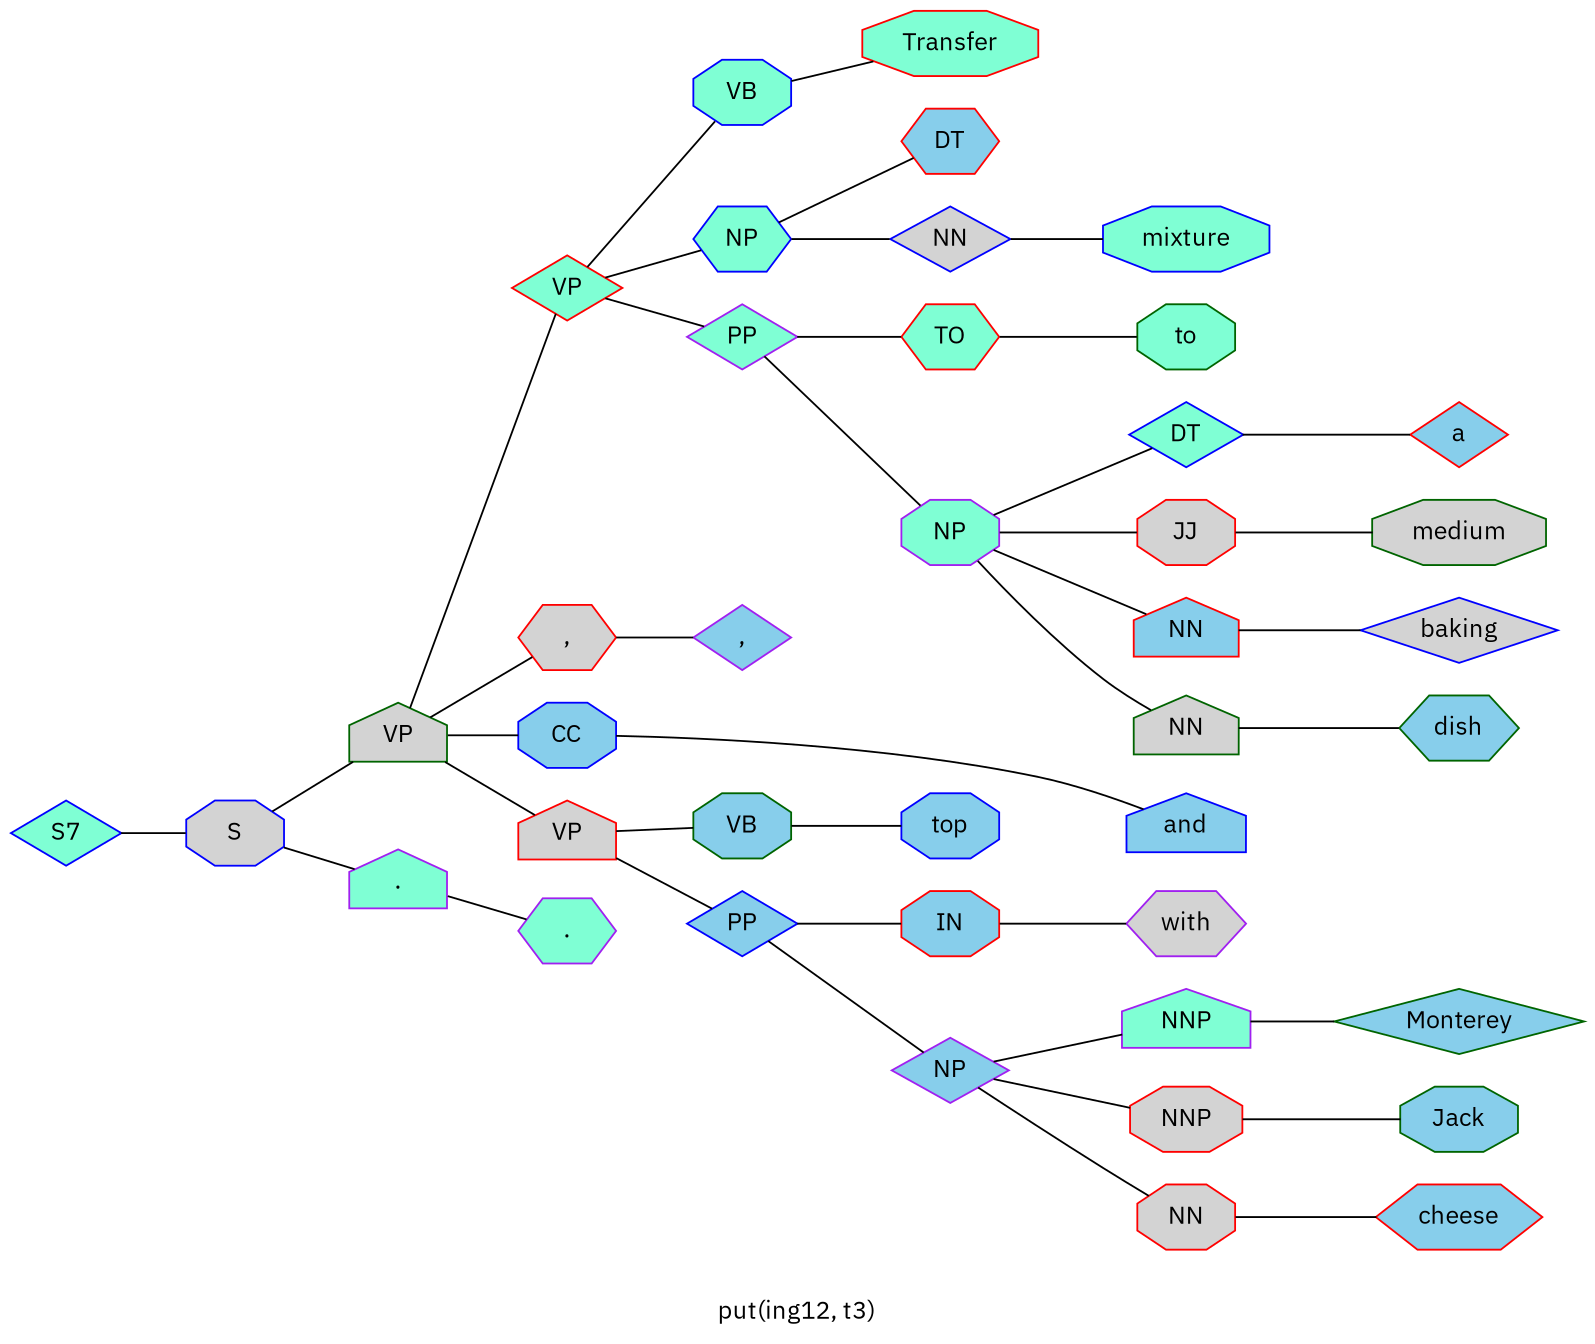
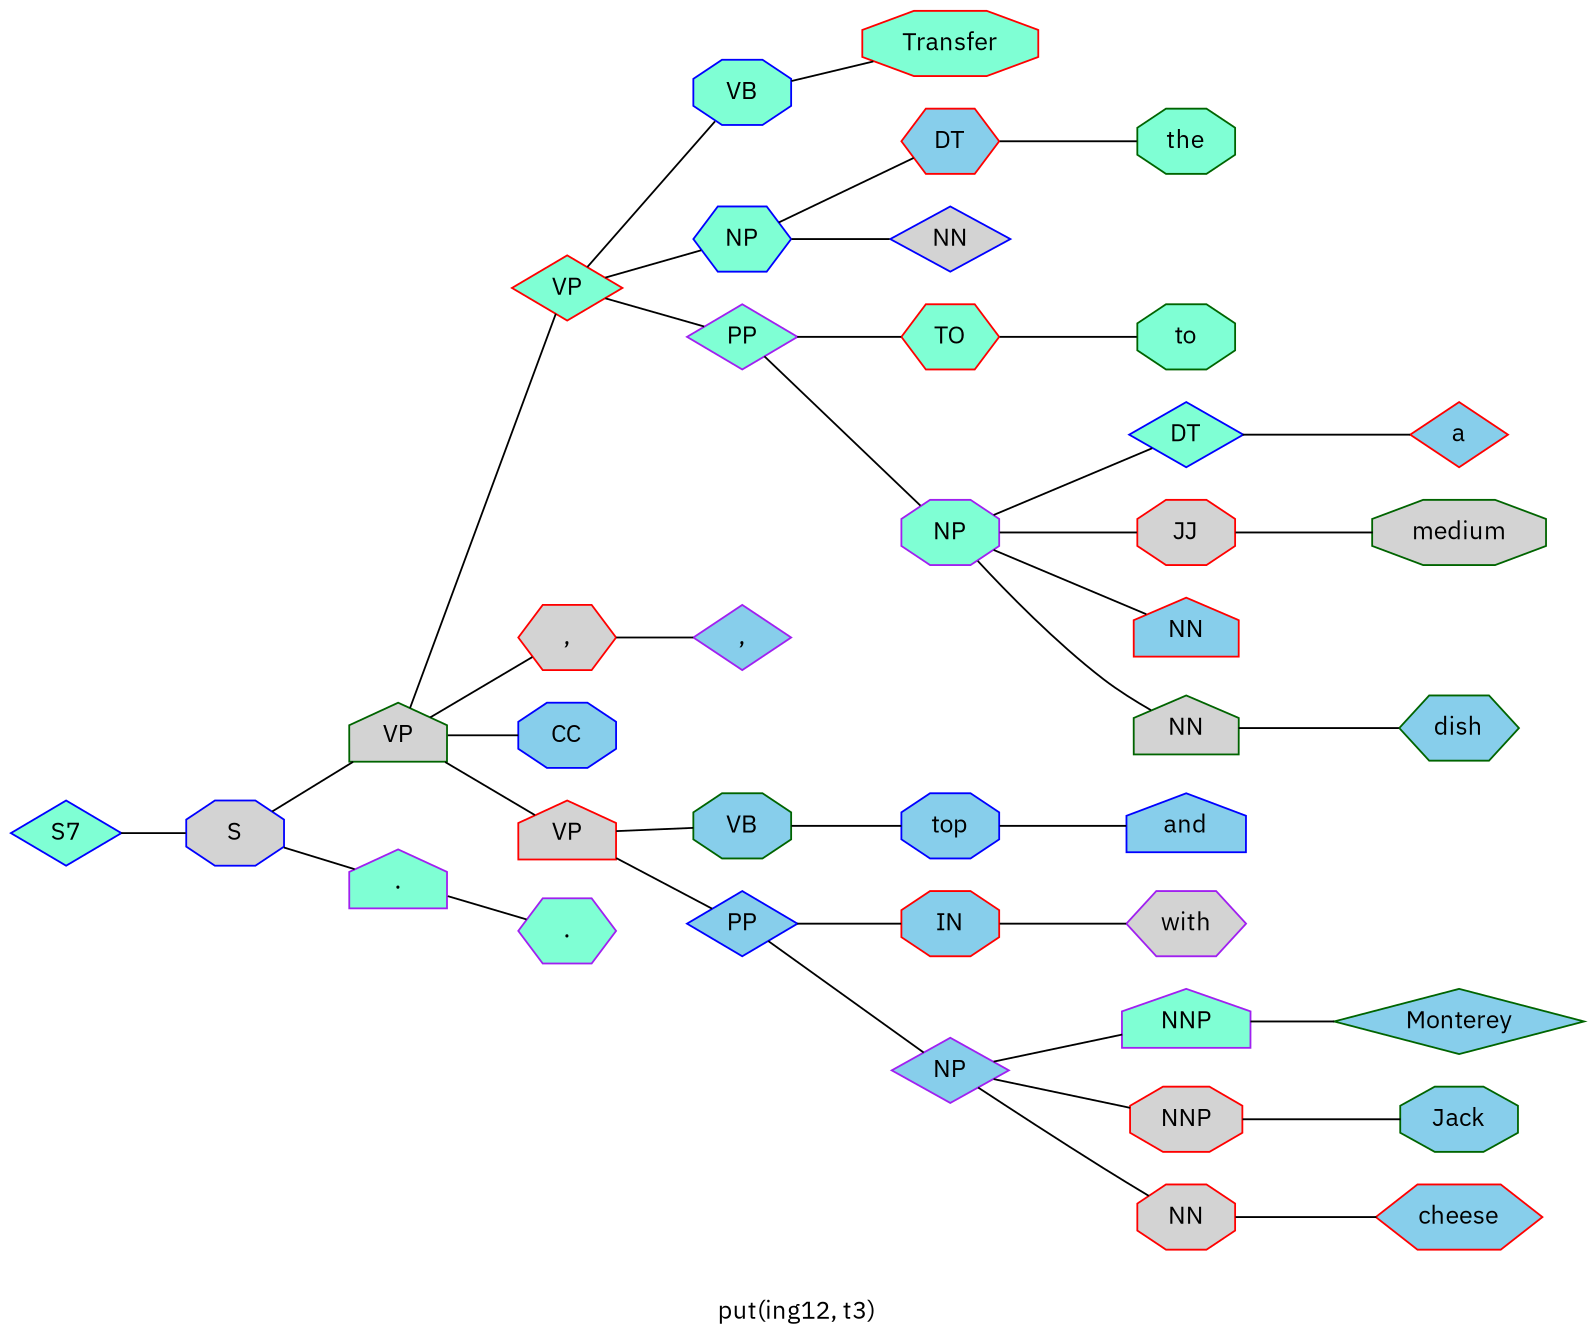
node "the": added
node "mixture": removed
node "baking": removed
edge "CC" -- "and": now "top" -- "and"
